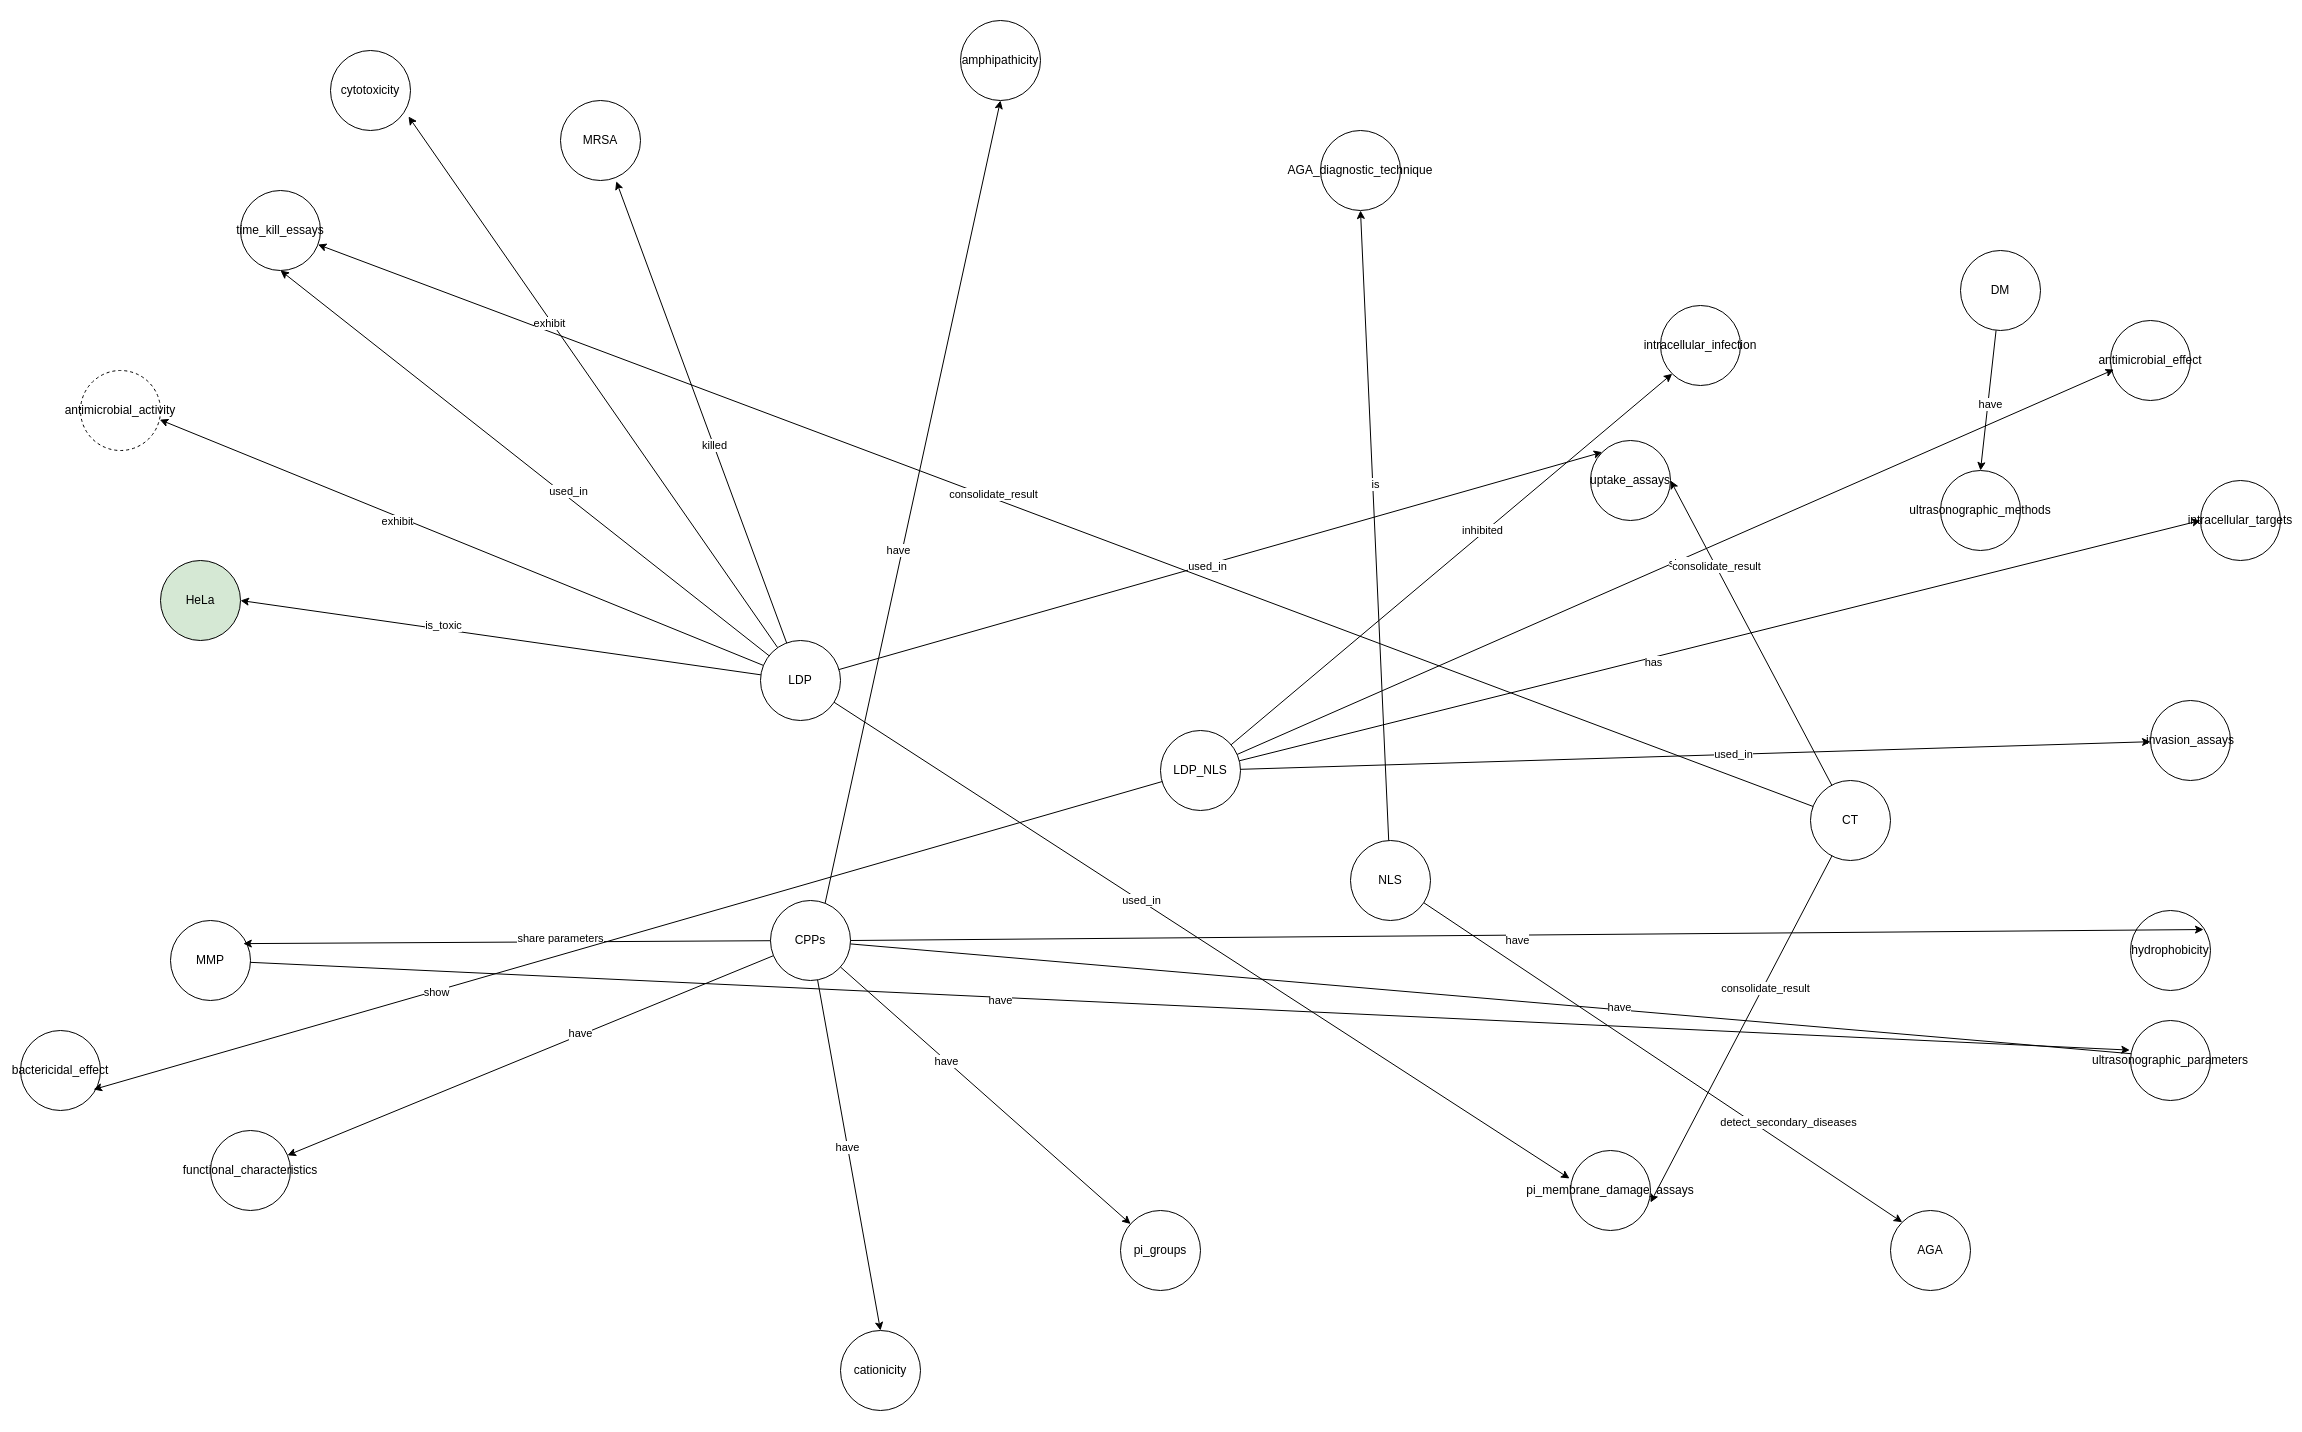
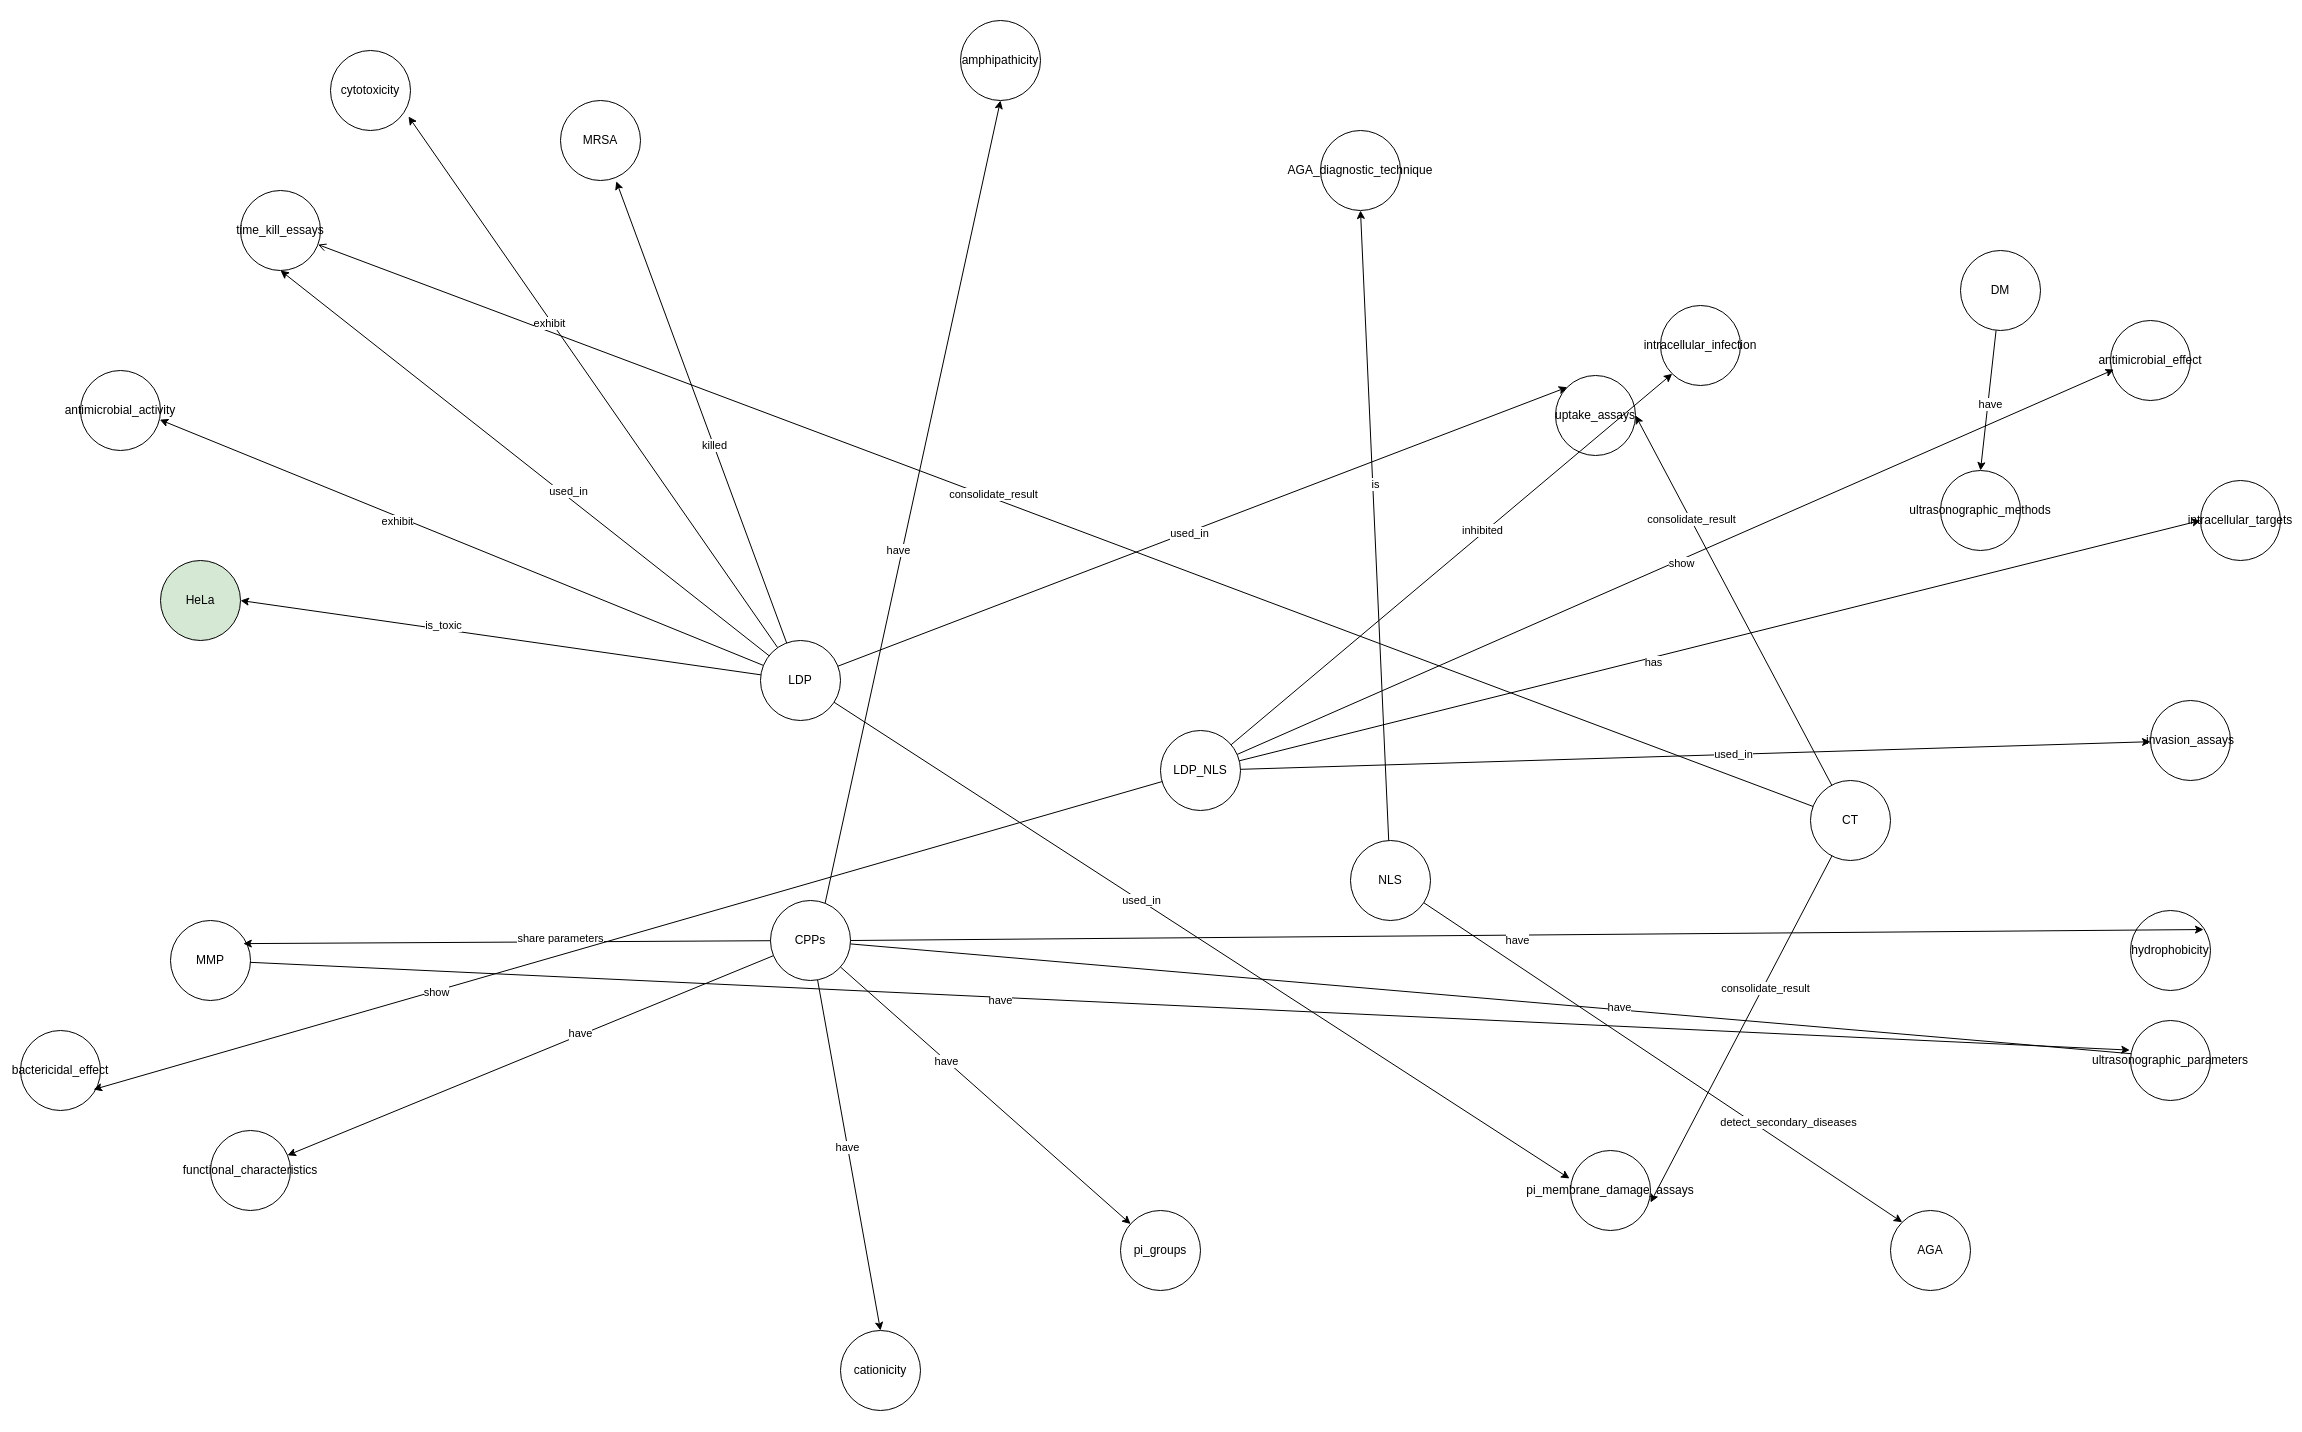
edge "CT" -> "time_kill_essays": arrowhead classic -> open
node "antimicrobial_activity": style dashed -> solid
node "uptake_assays": moved (1631, 481) -> (1596, 416)
